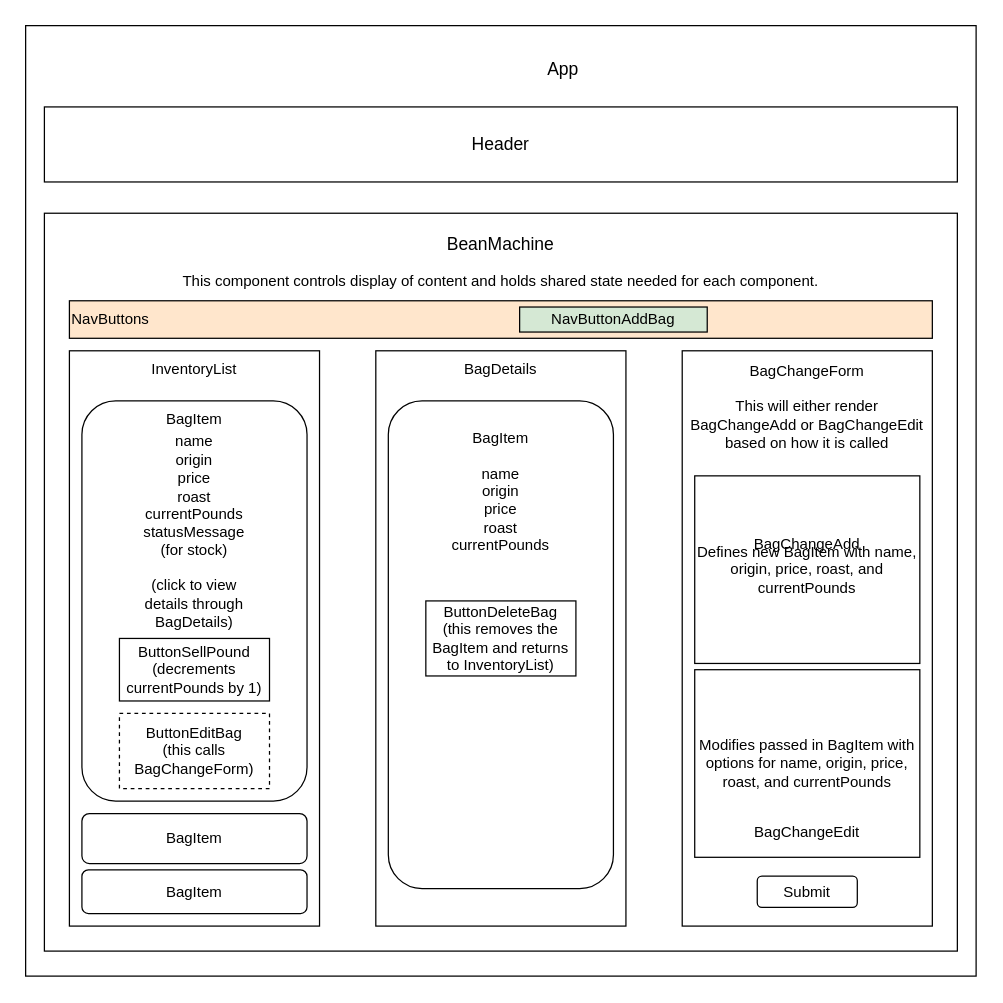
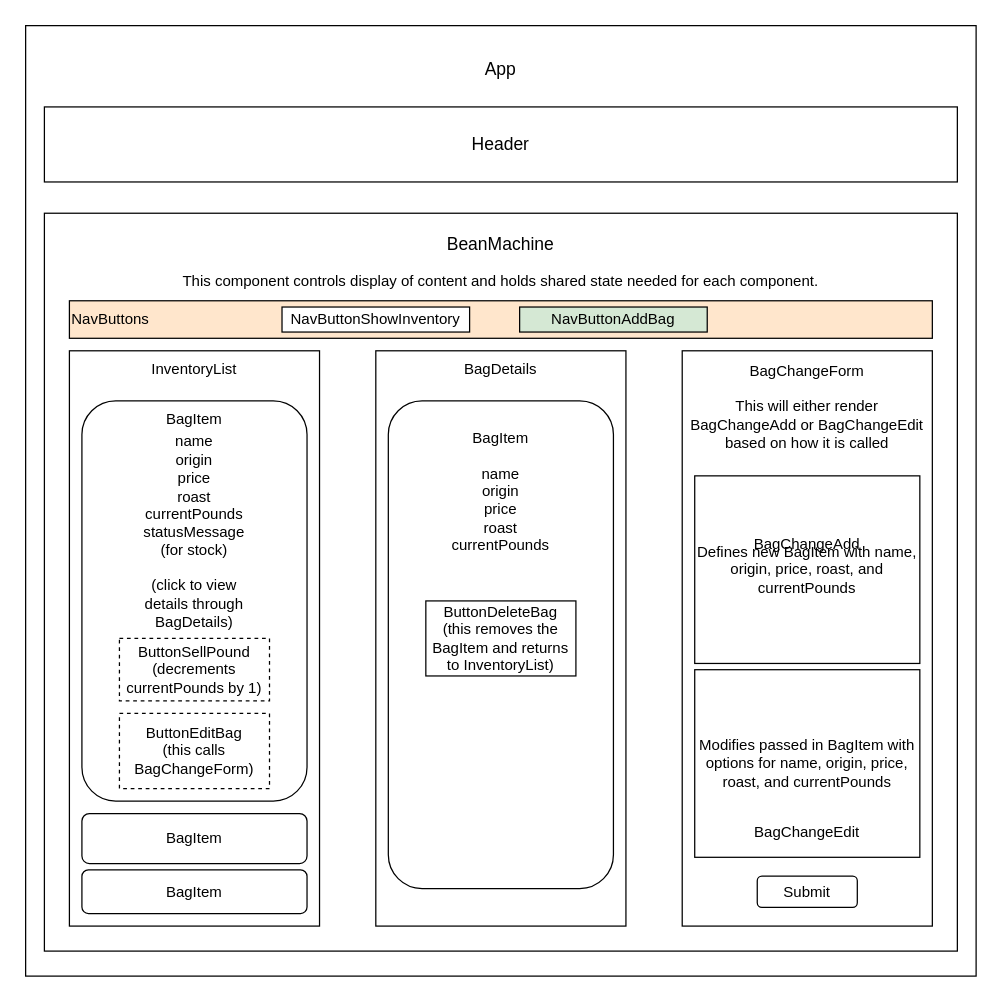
node "App": moved (563, 69) -> (501, 69)
node "NavButtonShowInventory": added
node "ButtonSellPound (decrements currentPounds by 1)": style solid -> dashed
